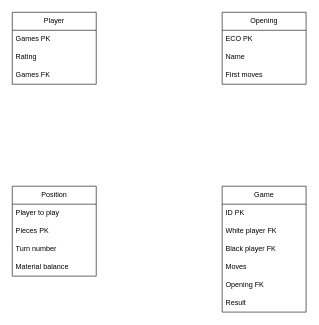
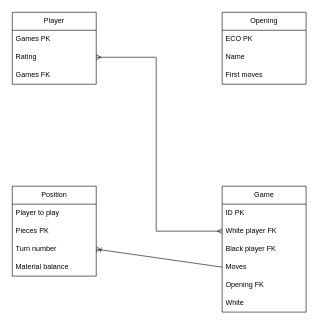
edge "Rating" -- "White player FK": added
edge "Moves" -> "Turn number": added
node "Result": label "Result" -> "White"
